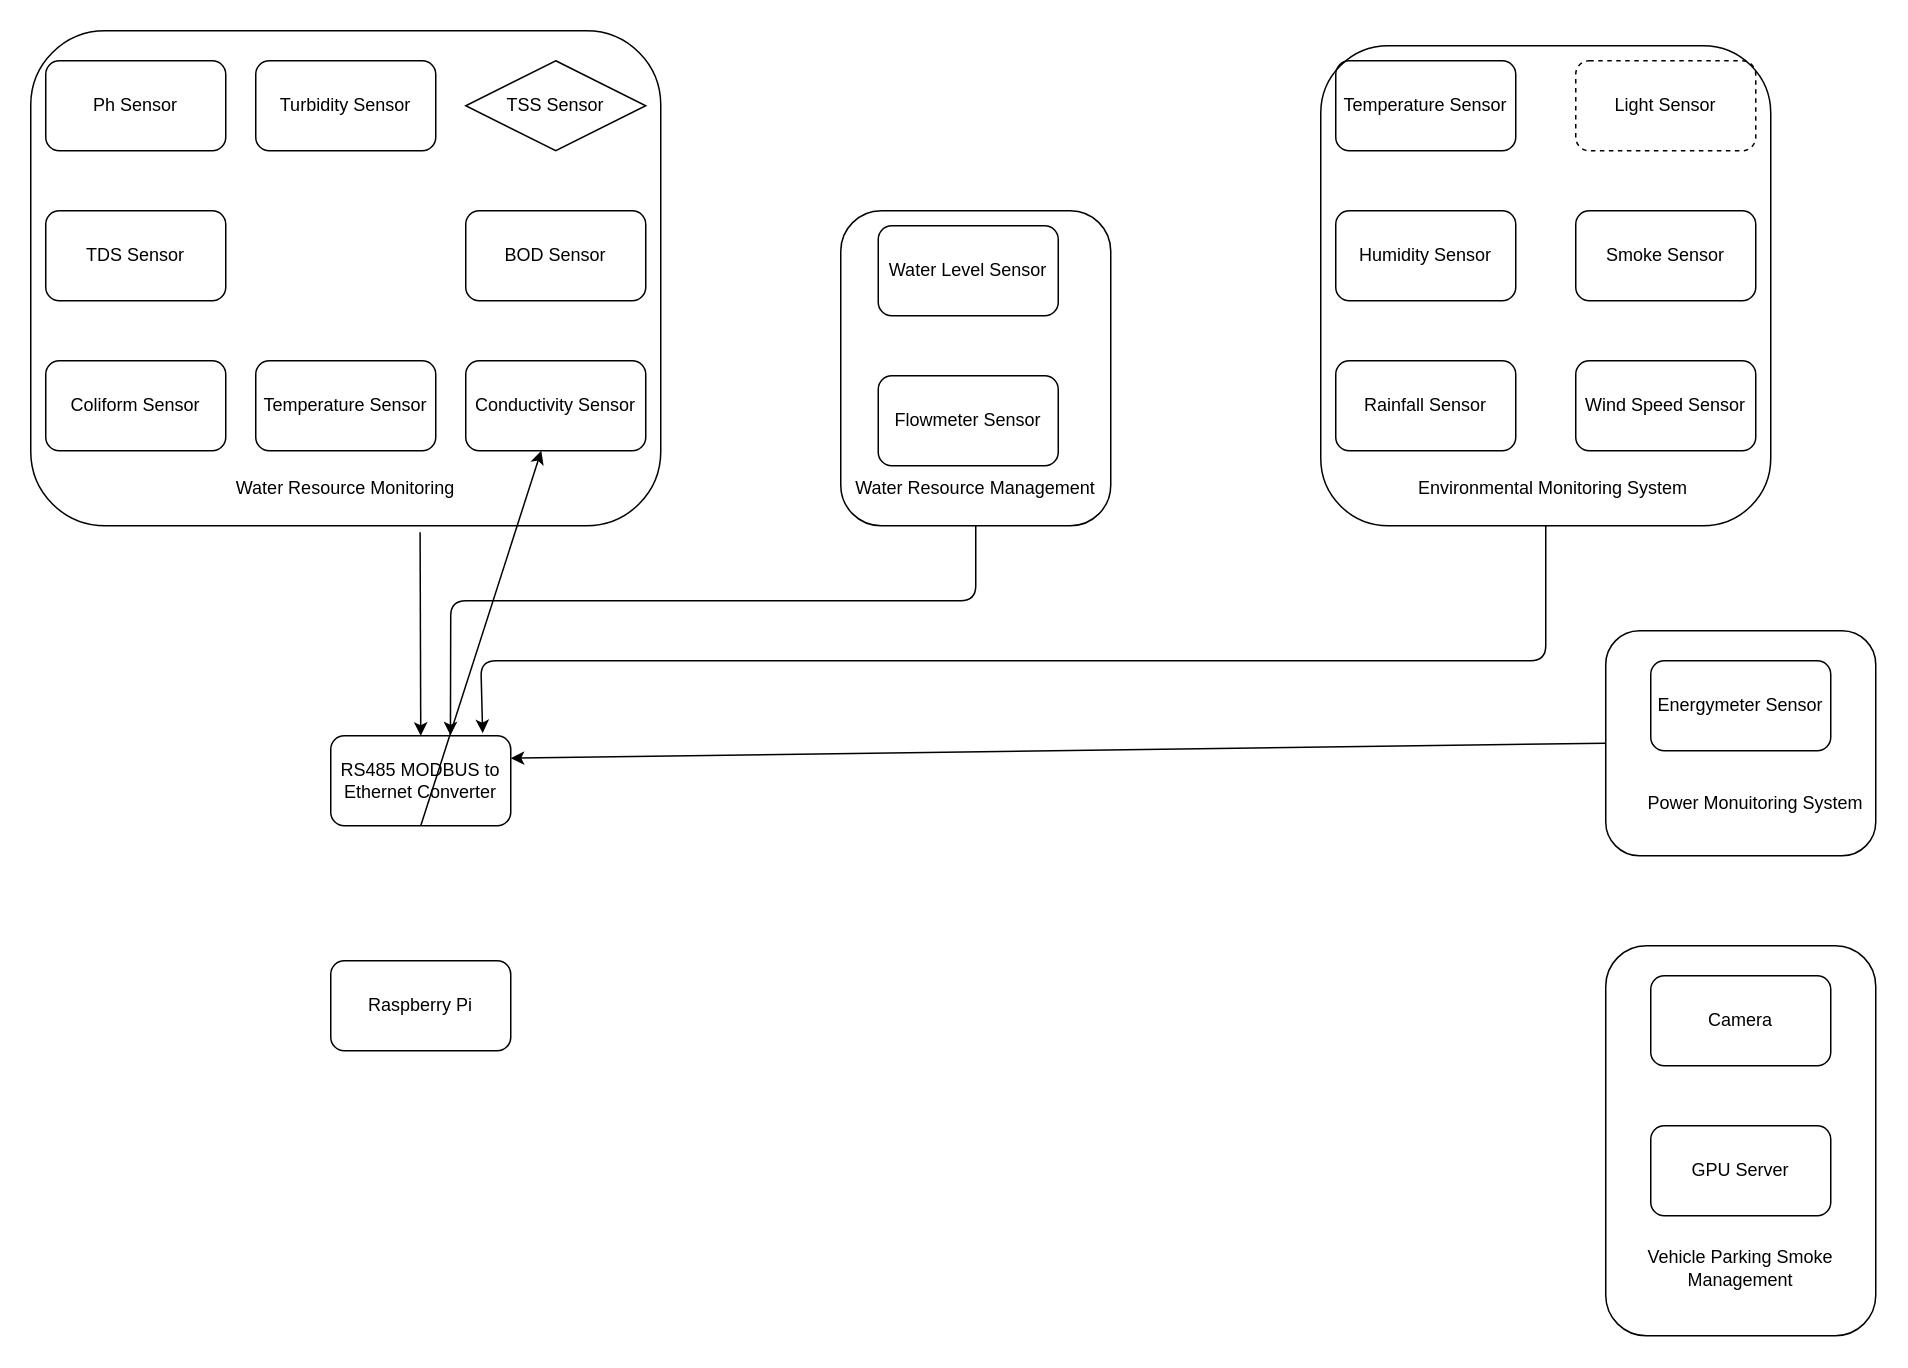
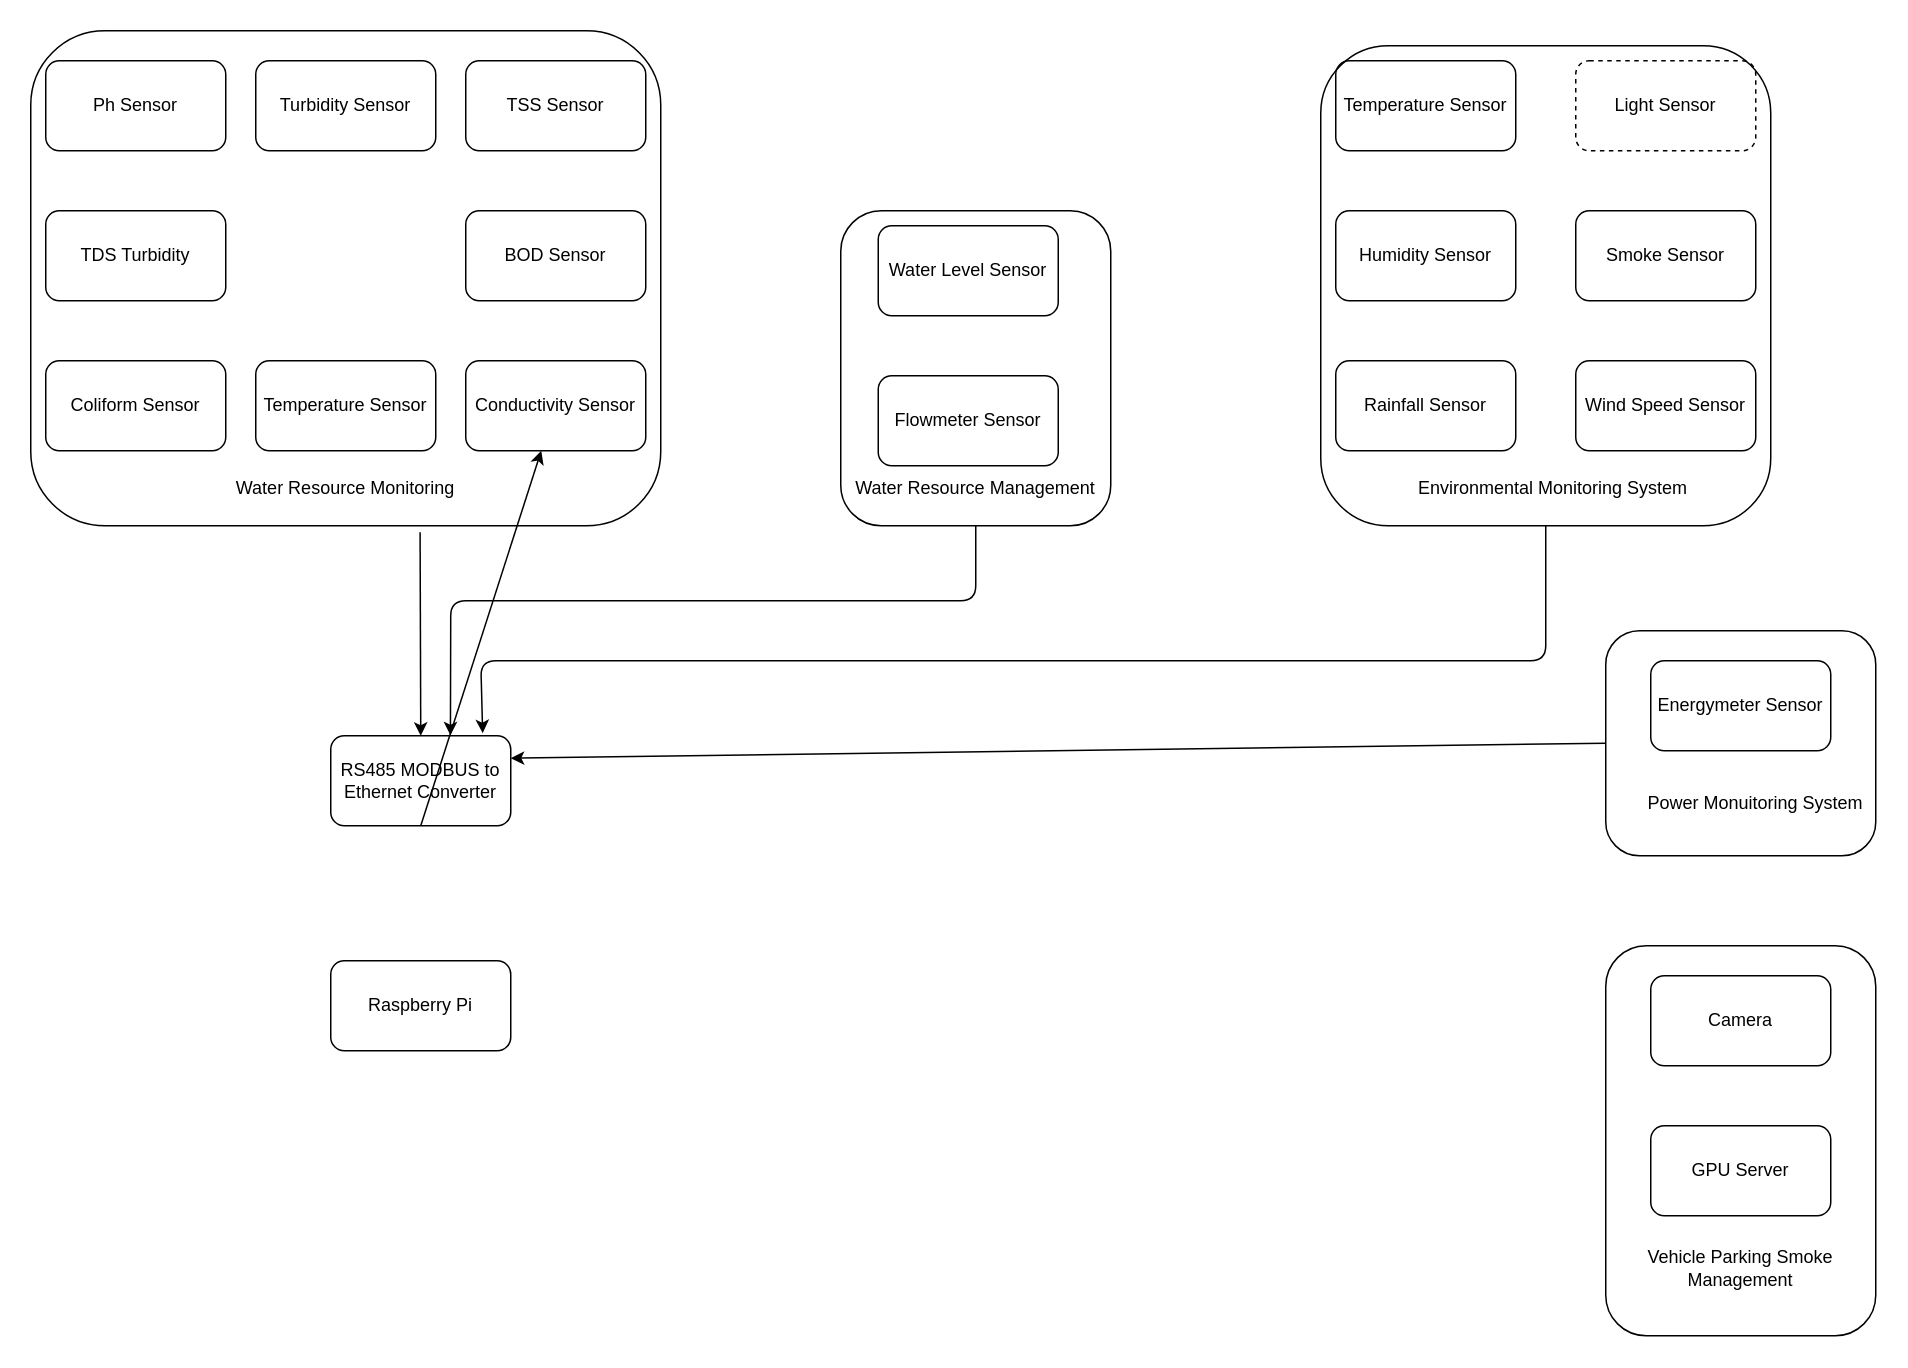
node "TSS Sensor": shape diamond -> rounded rectangle
node "TDS Sensor": label "TDS Sensor" -> "TDS Turbidity"
